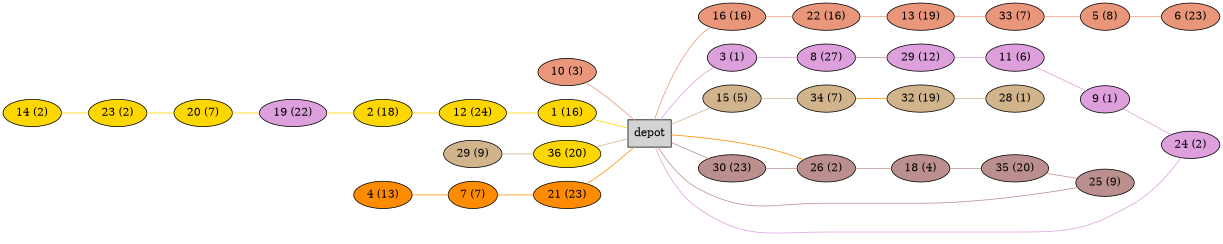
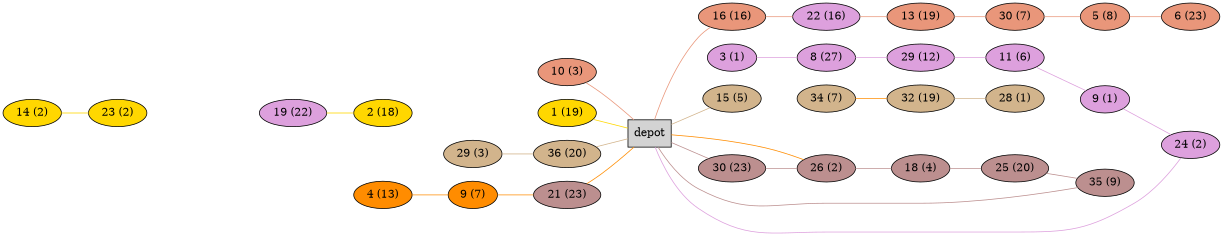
node "22 (16)": fillcolor darksalmon -> plum
node "33 (7)": label "33 (7)" -> "30 (7)"
edge "8 (27)" -- "29 (12)": color rosybrown -> plum
edge "3 (1)" -- "depot": removed
edge "15 (5)" -- "34 (7)": removed
node "20 (7)": removed
node "12 (24)": removed
node "1 (16)": label "1 (16)" -> "1 (19)"
node "29 (9)": label "29 (9)" -> "29 (3)"
node "36 (20)": fillcolor gold -> tan
node "35 (20)": label "35 (20)" -> "25 (20)"
node "25 (9)": label "25 (9)" -> "35 (9)"
node "7 (7)": label "7 (7)" -> "9 (7)"
node "21 (23)": fillcolor darkorange -> rosybrown
